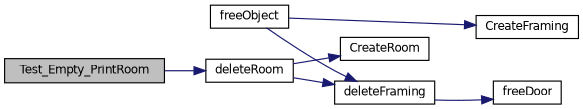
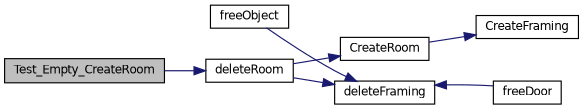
edge "freeObject" -> "CreateFraming": now "CreateRoom" -> "CreateFraming"
node "Test_Empty_PrintRoom": label "Test_Empty_PrintRoom" -> "Test_Empty_CreateRoom"
edge "deleteFraming" -> "freeDoor": reversed
